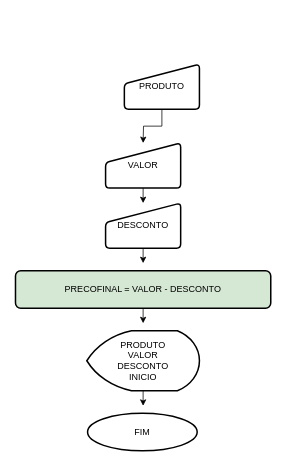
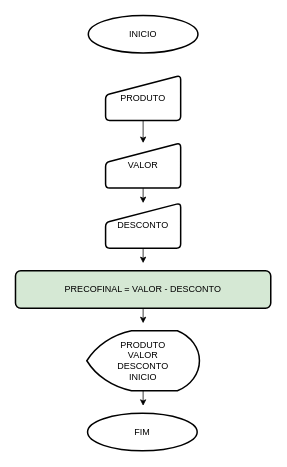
node "INICIO": added
node "PRODUTO": moved (162, 87) -> (143, 98)
